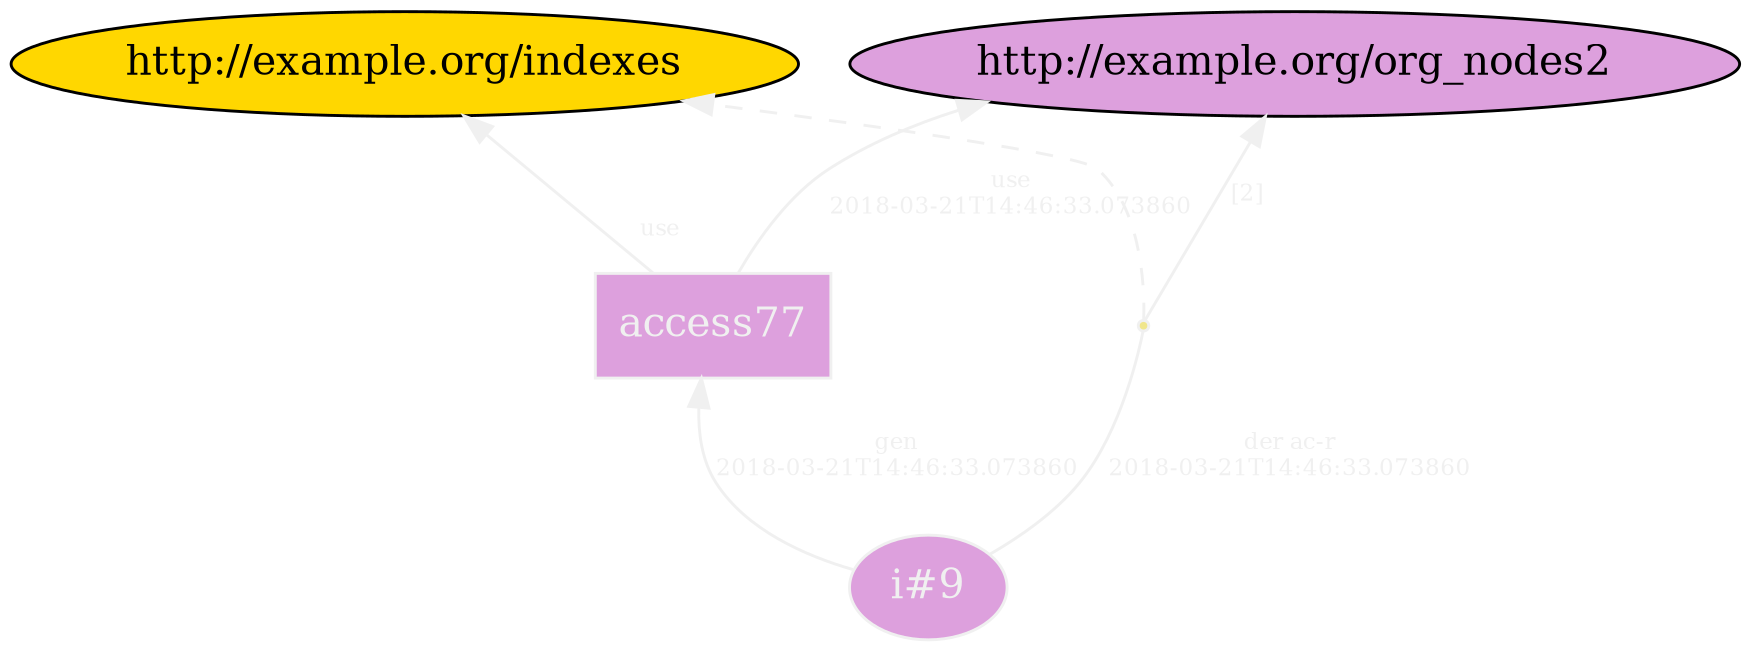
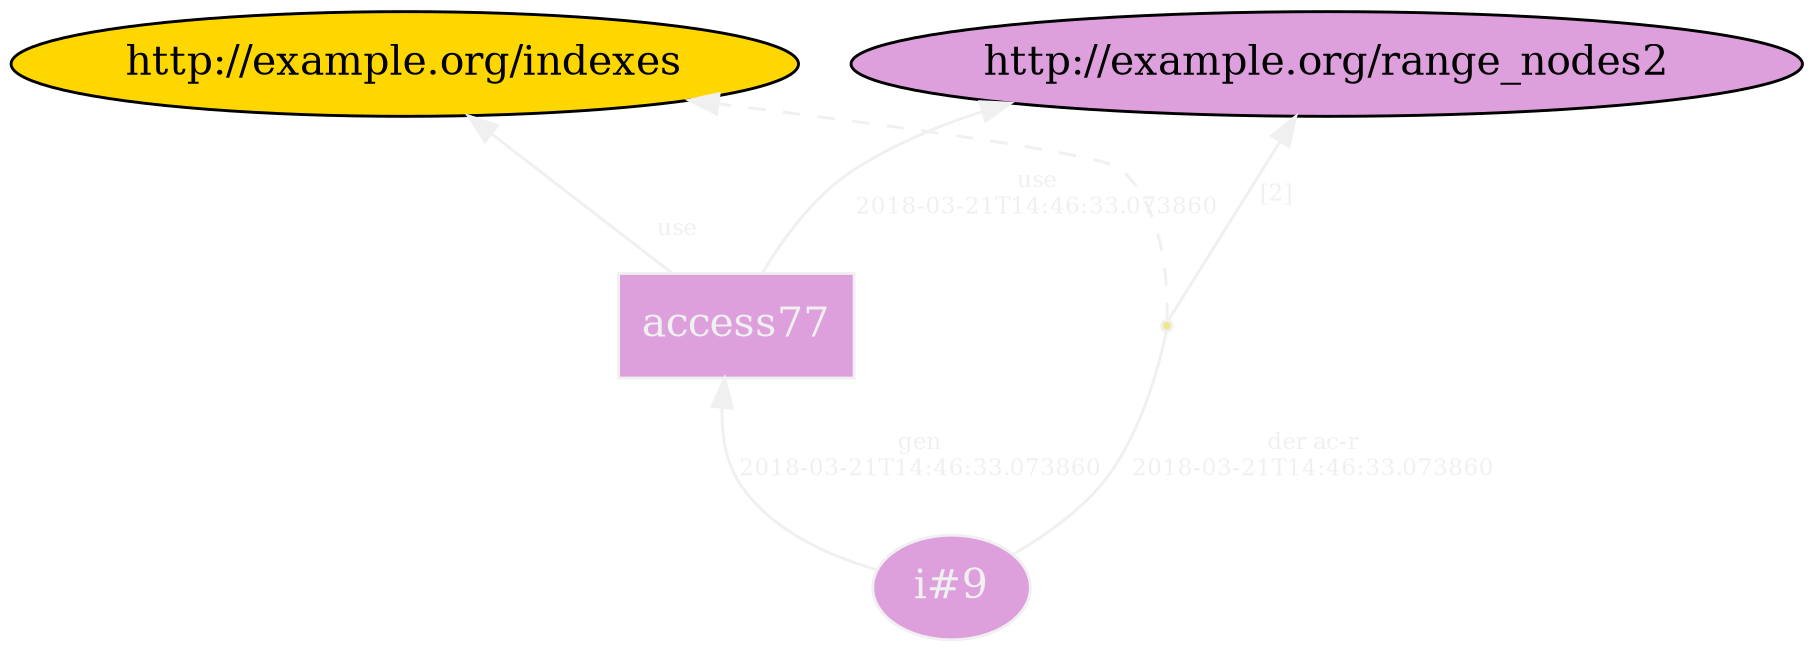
node "http://example.org/org_nodes2": label "http://example.org/org_nodes2" -> "http://example.org/range_nodes2"
